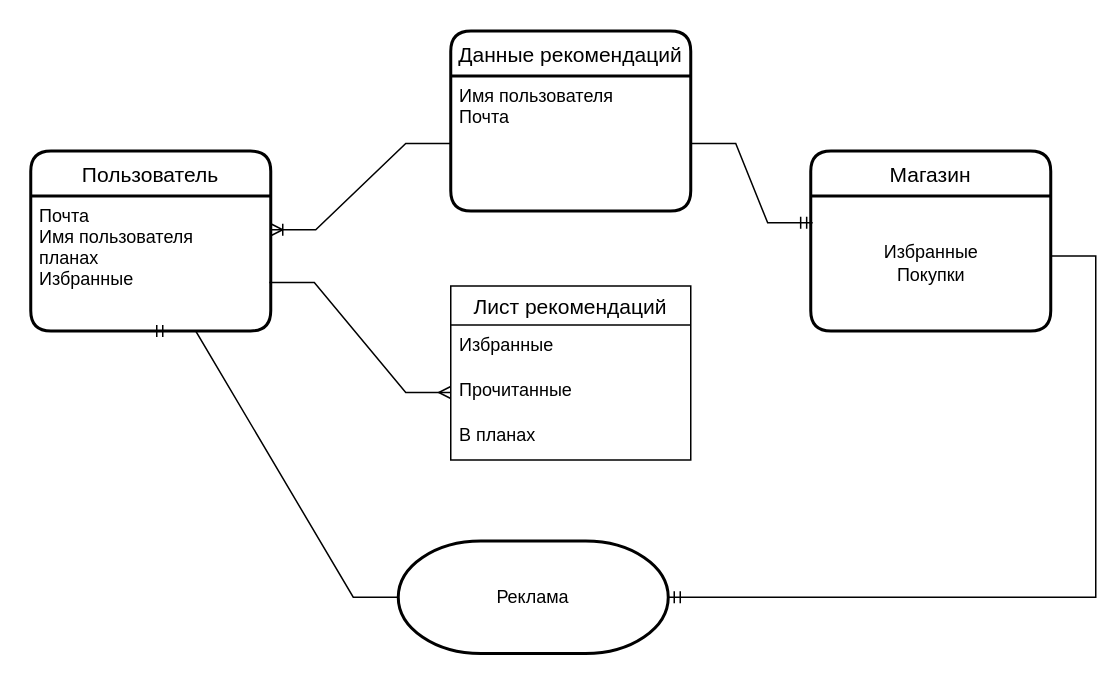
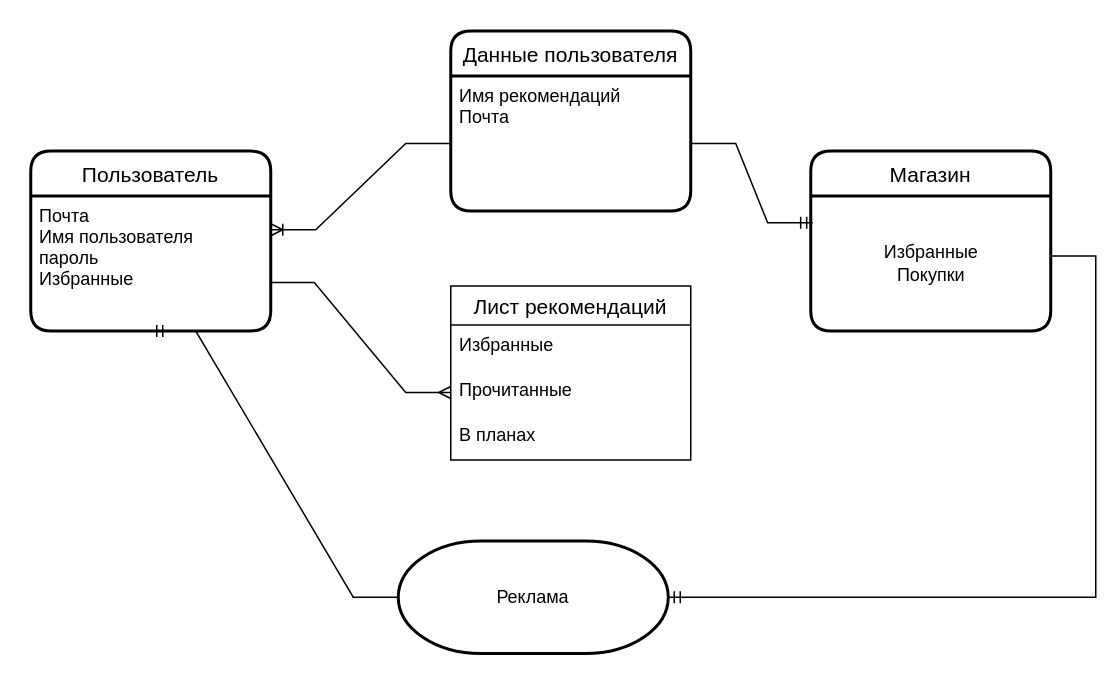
node "Данные рекомендаций": label "Данные рекомендаций" -> "Данные пользователя"
node "Имя пользователя Почта": label "Имя пользователя Почта" -> "Имя рекомендаций Почта"
node "Почта Имя пользователя планах Избранные": label "Почта Имя пользователя планах Избранные" -> "Почта Имя пользователя пароль Избранные"
